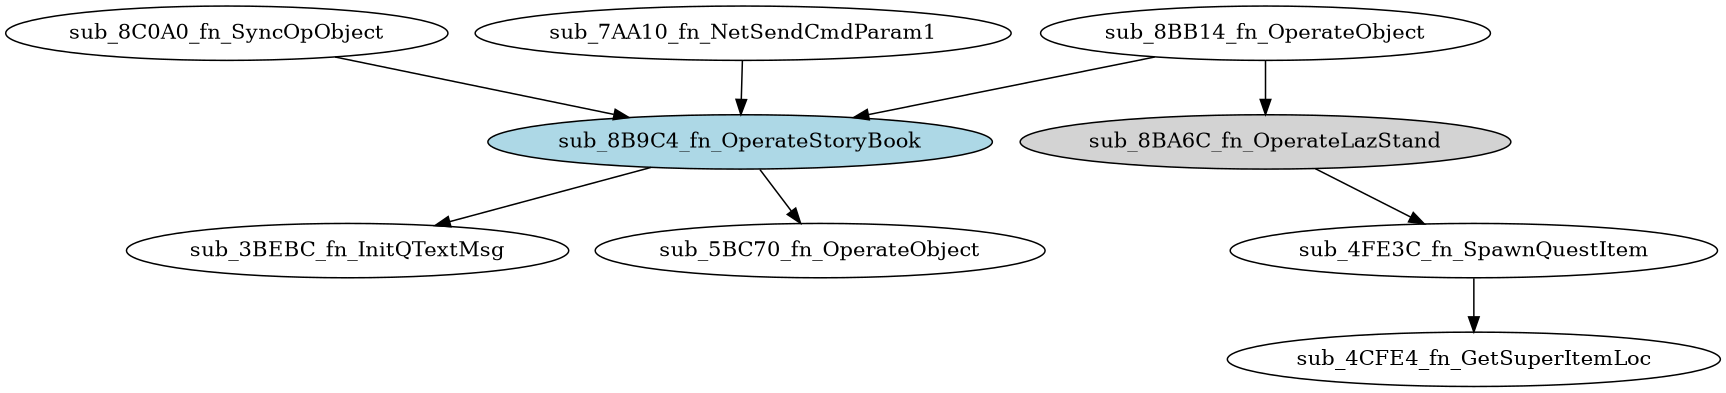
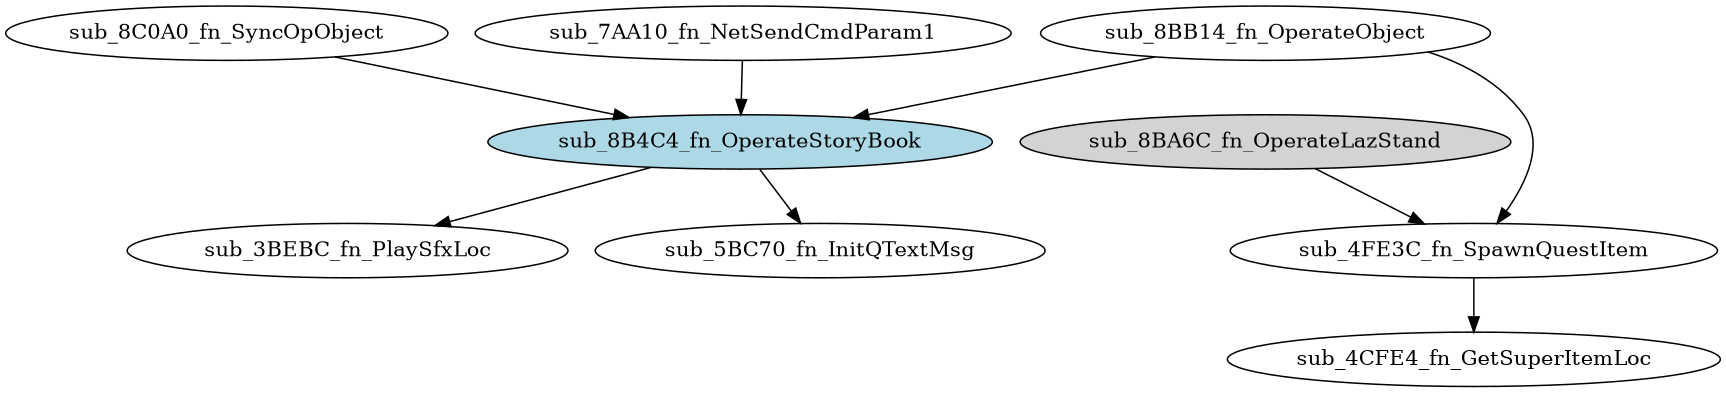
edge "sub_8BB14_fn_OperateObject" -> "sub_8BA6C_fn_OperateLazStand": now "sub_8BB14_fn_OperateObject" -> "sub_4FE3C_fn_SpawnQuestItem"
node "sub_8B9C4_fn_OperateStoryBook": label "sub_8B9C4_fn_OperateStoryBook" -> "sub_8B4C4_fn_OperateStoryBook"
node "sub_3BEBC_fn_InitQTextMsg": label "sub_3BEBC_fn_InitQTextMsg" -> "sub_3BEBC_fn_PlaySfxLoc"
node "sub_5BC70_fn_OperateObject": label "sub_5BC70_fn_OperateObject" -> "sub_5BC70_fn_InitQTextMsg"
